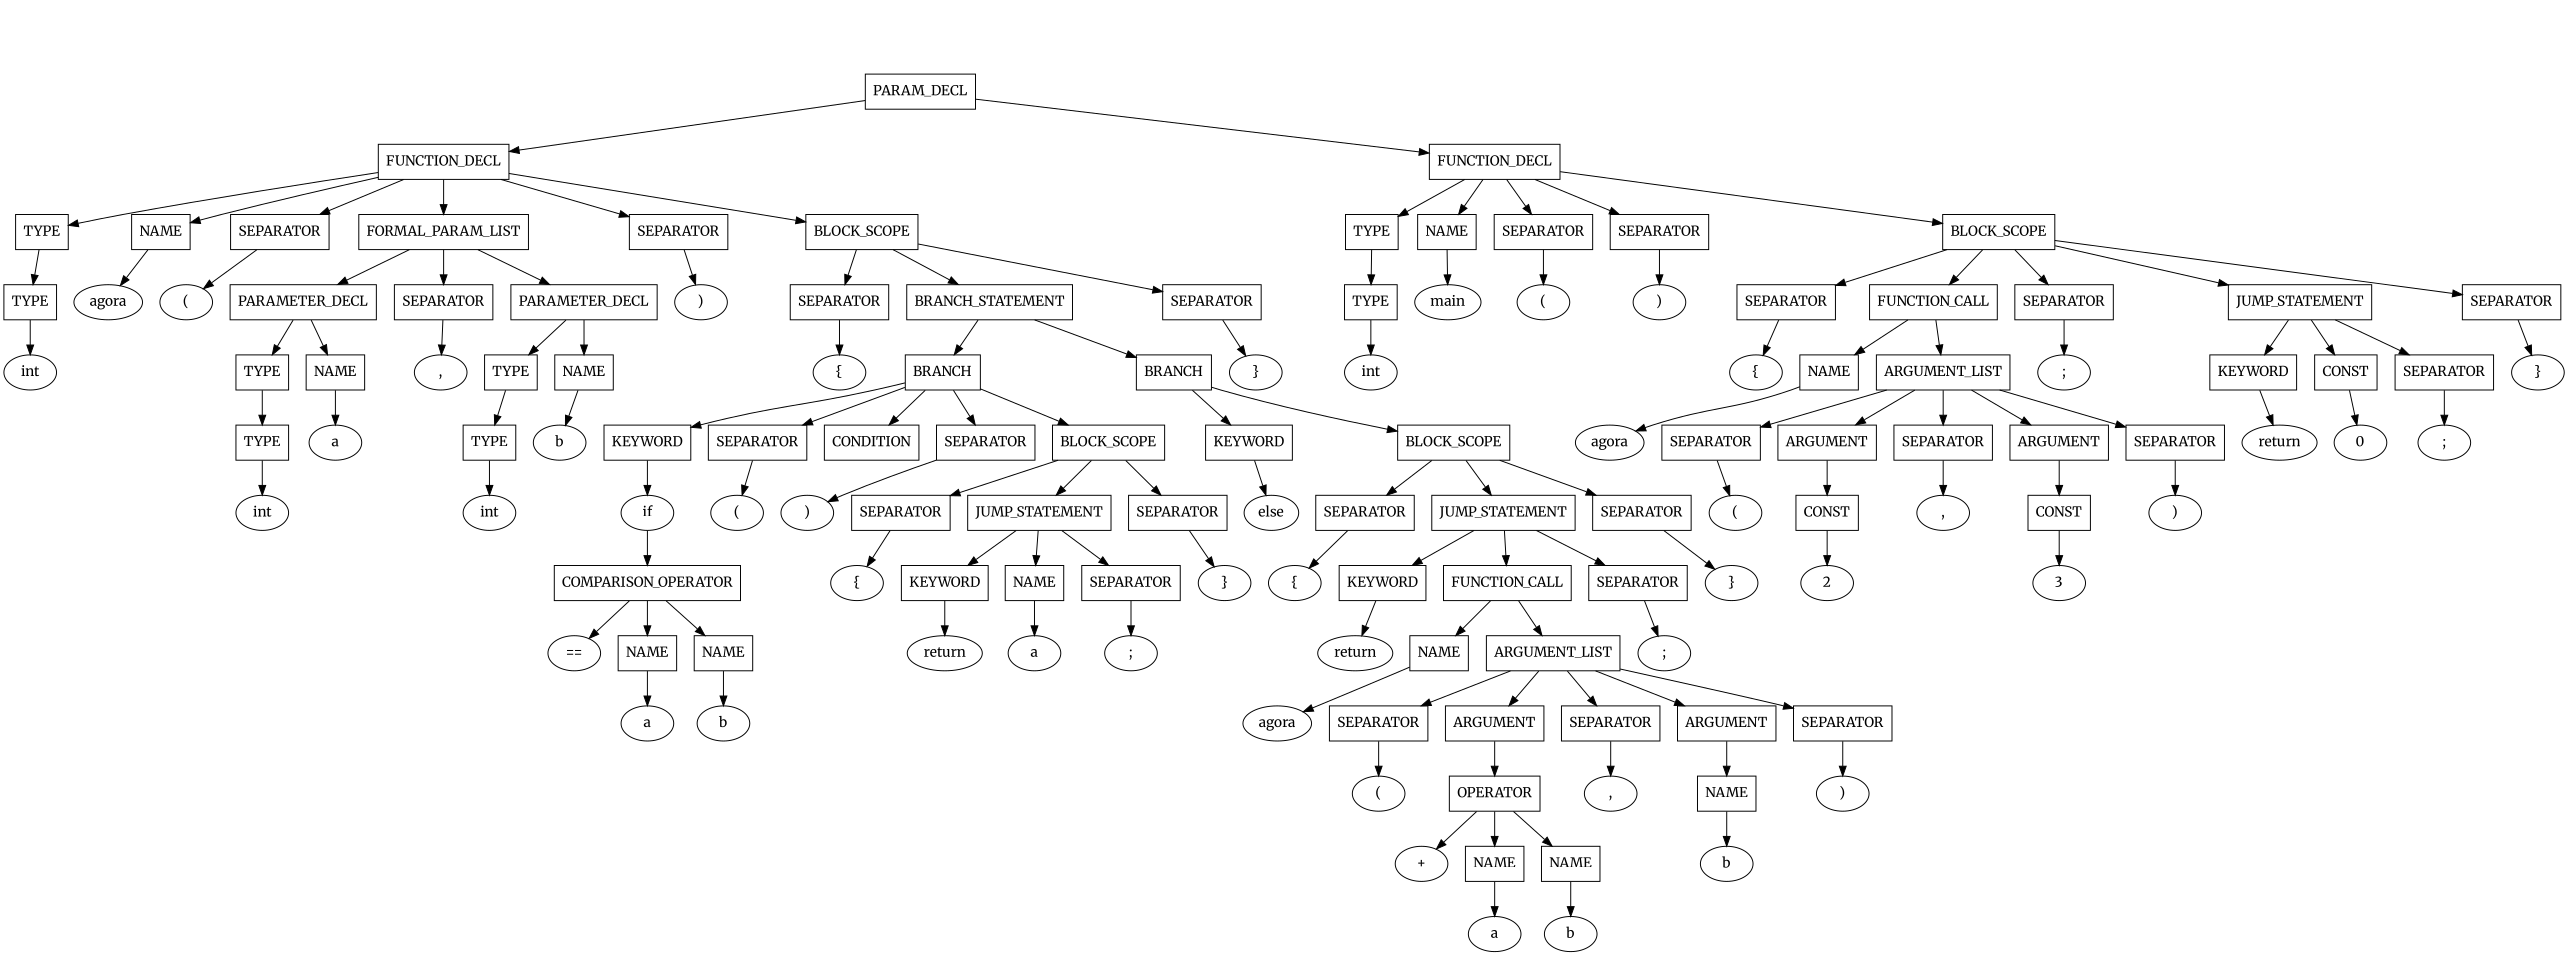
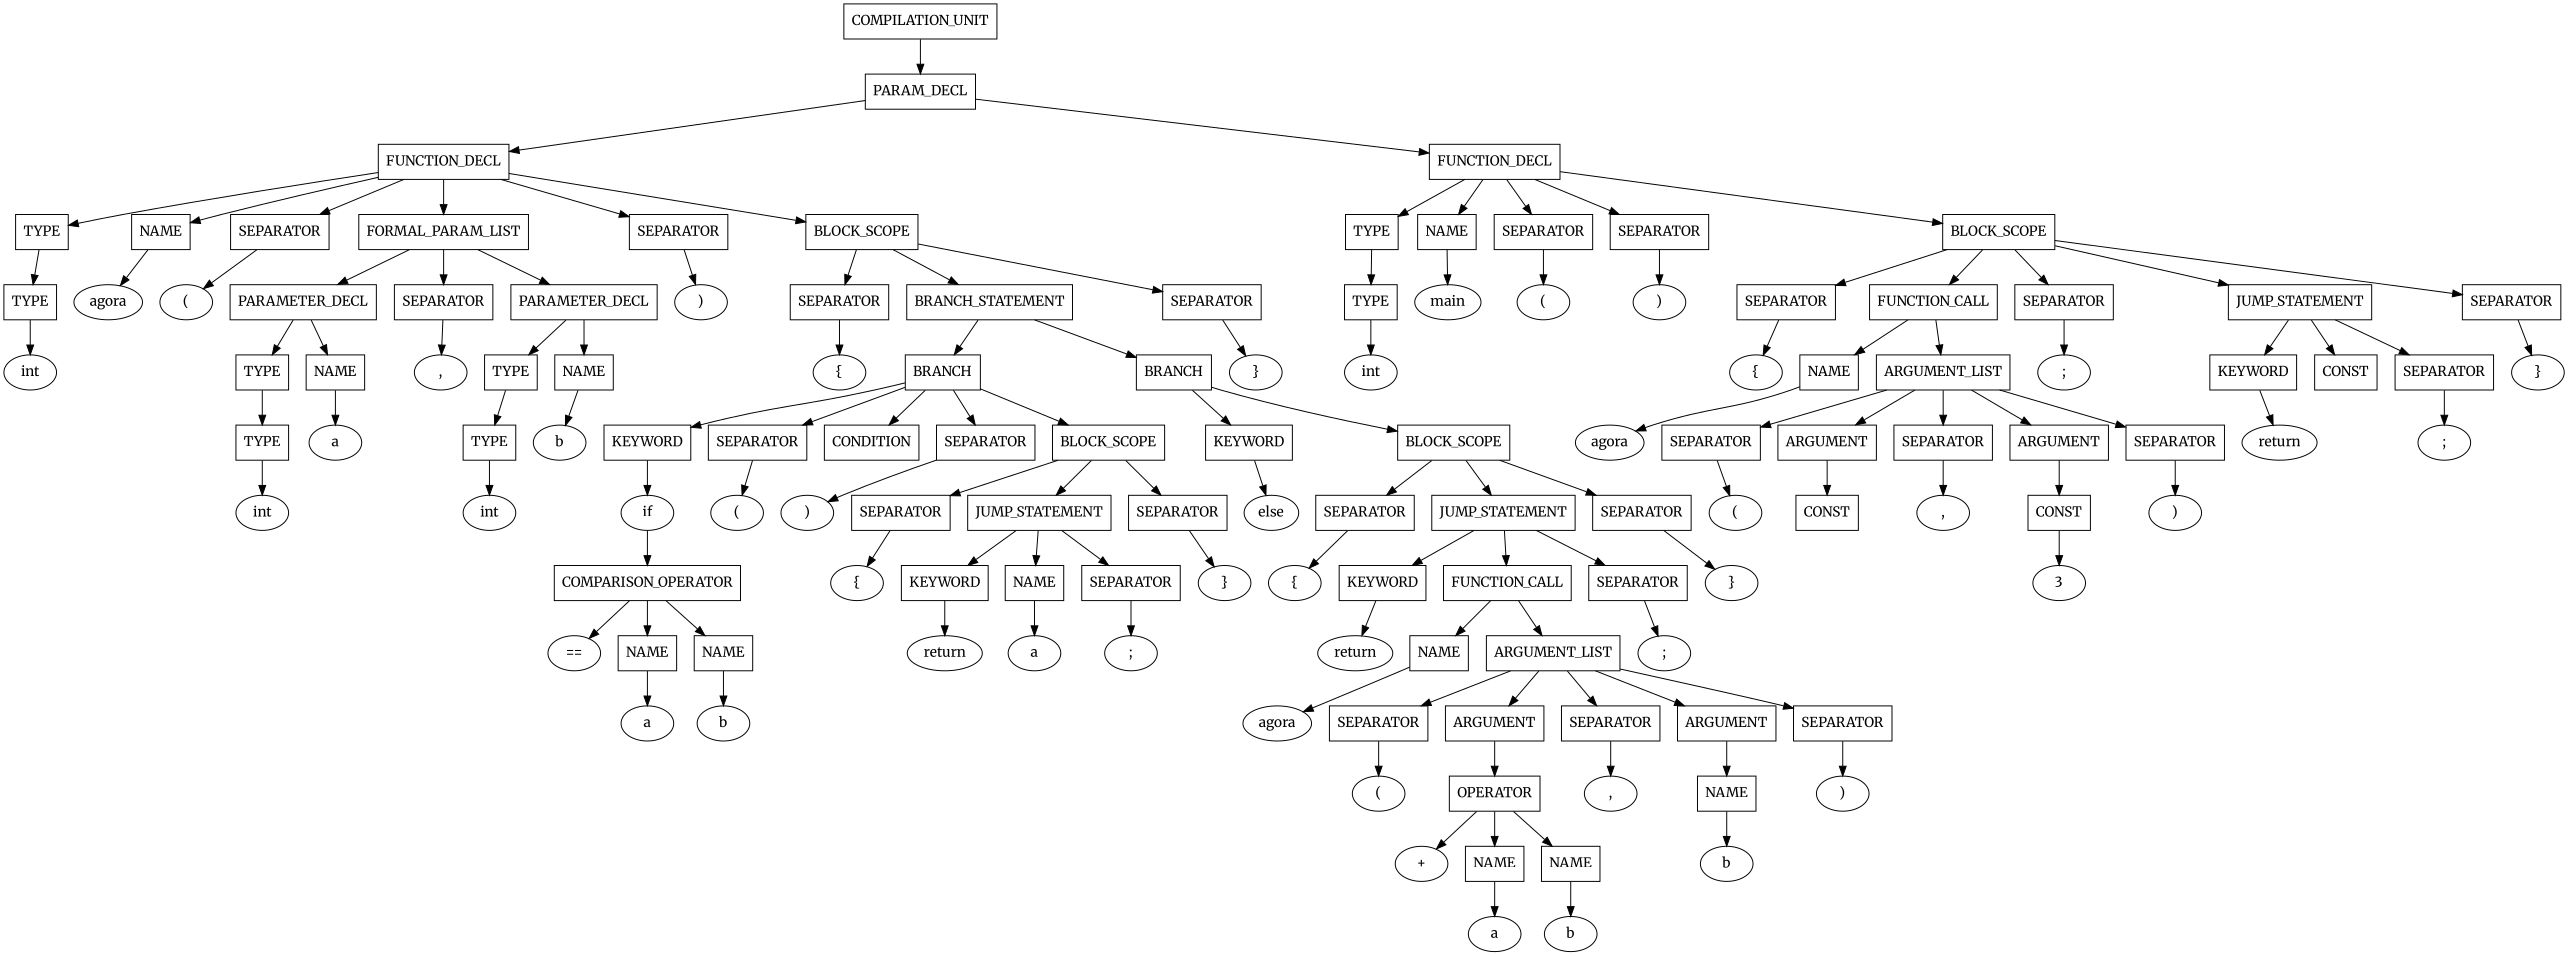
node "COMPILATION_UNIT": added
node "0": removed
node "2": removed
